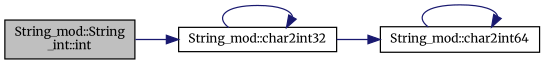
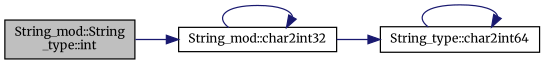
node "String_mod::String _int::int": label "String_mod::String _int::int" -> "String_mod::String _type::int"
node "String_mod::char2int64": label "String_mod::char2int64" -> "String_type::char2int64"
